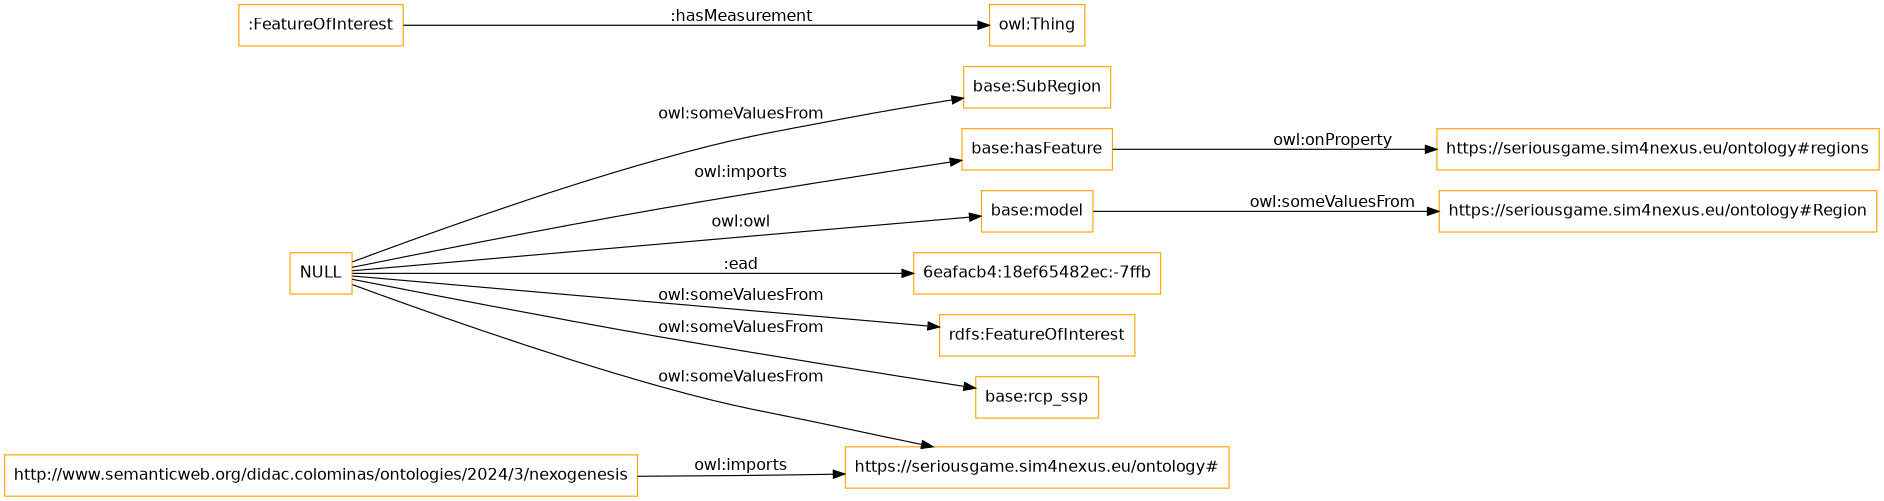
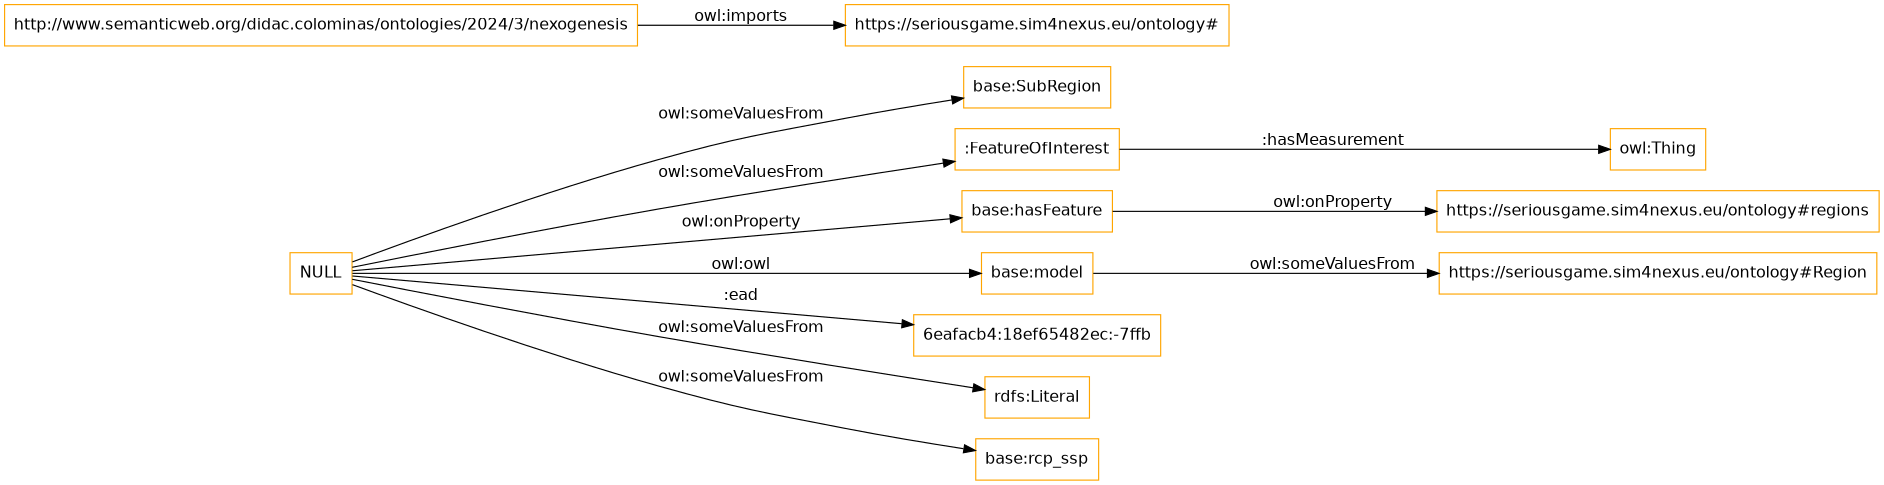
edge "NULL" -> "base:hasFeature": label "owl:imports" -> "owl:onProperty"
node "rdfs:FeatureOfInterest": label "rdfs:FeatureOfInterest" -> "rdfs:Literal"
edge "NULL" -> "https://seriousgame.sim4nexus.eu/ontology#": now "NULL" -> ":FeatureOfInterest"
